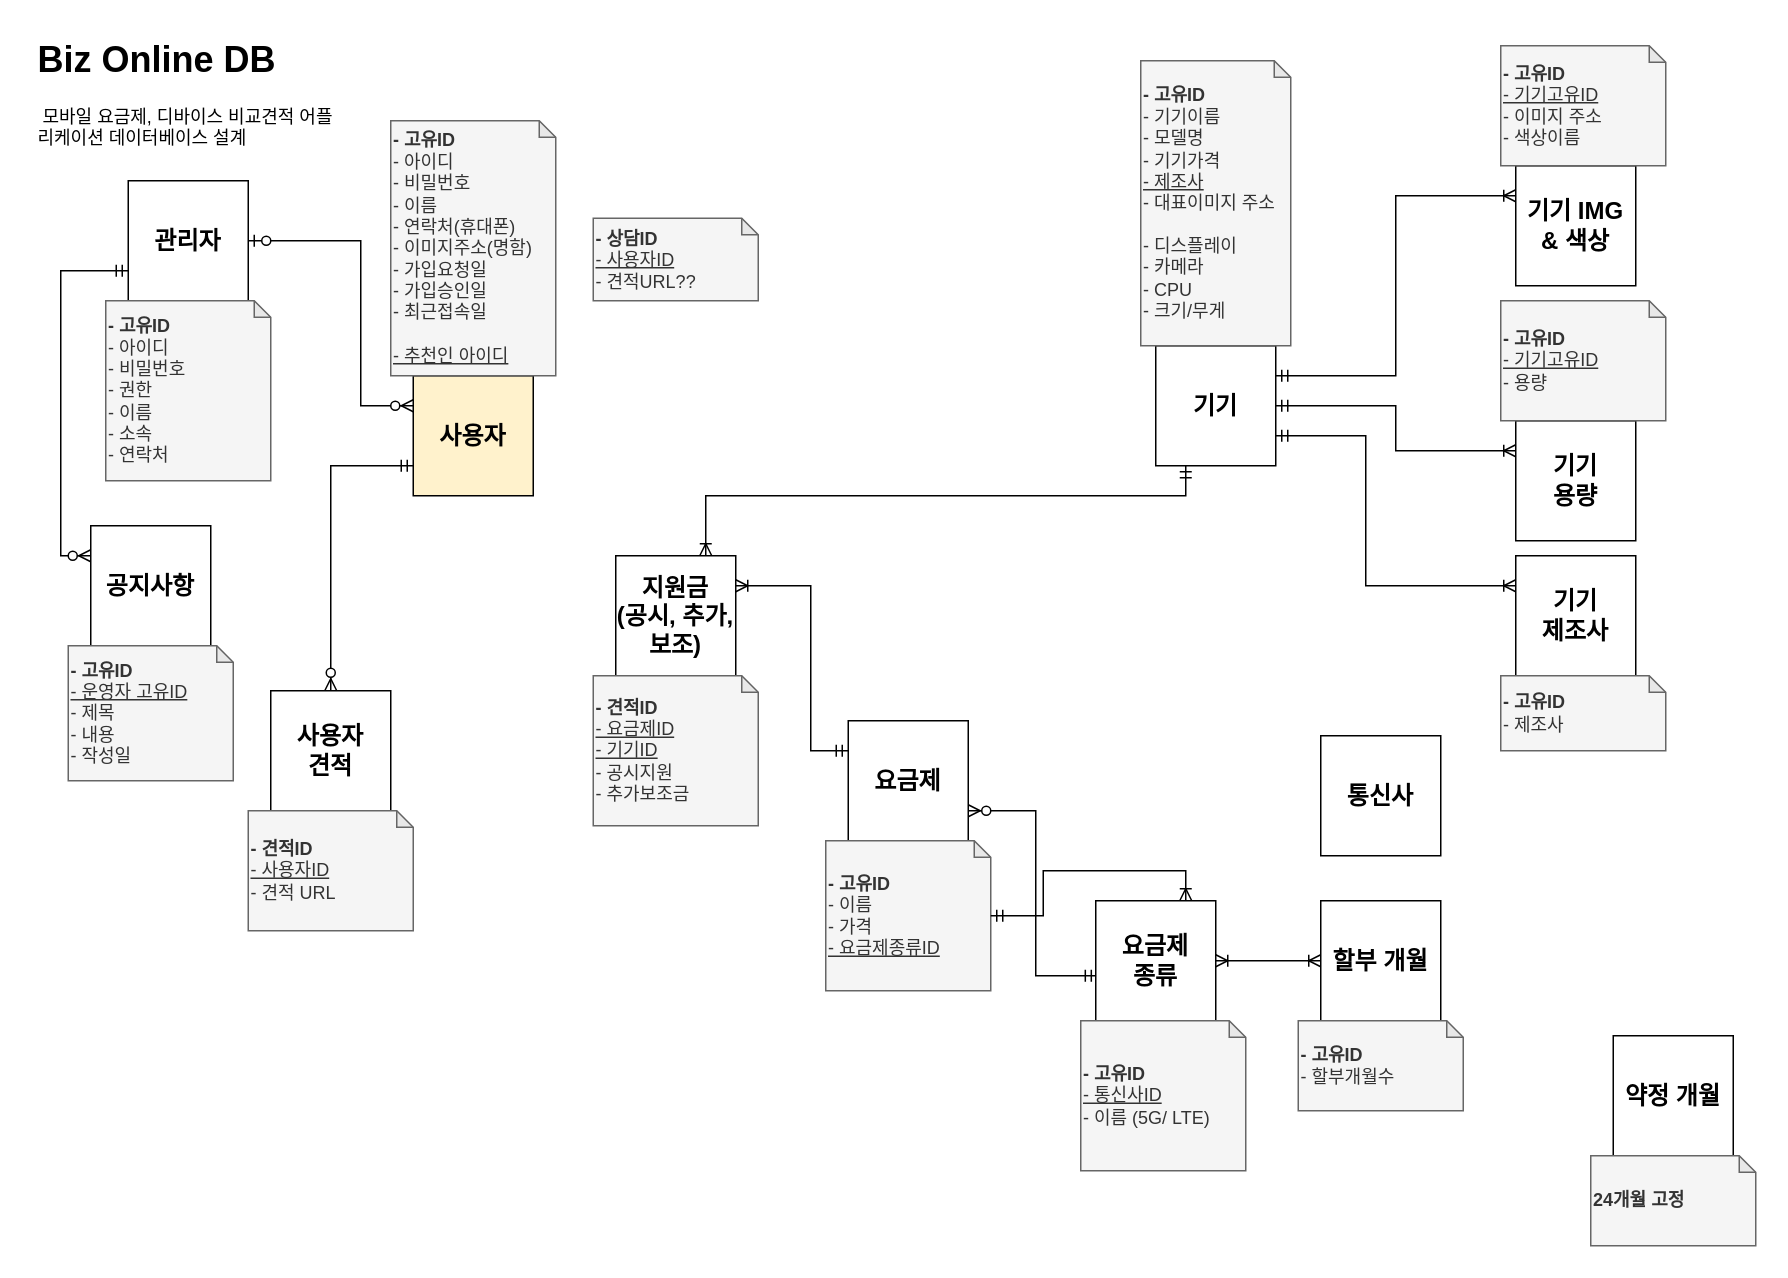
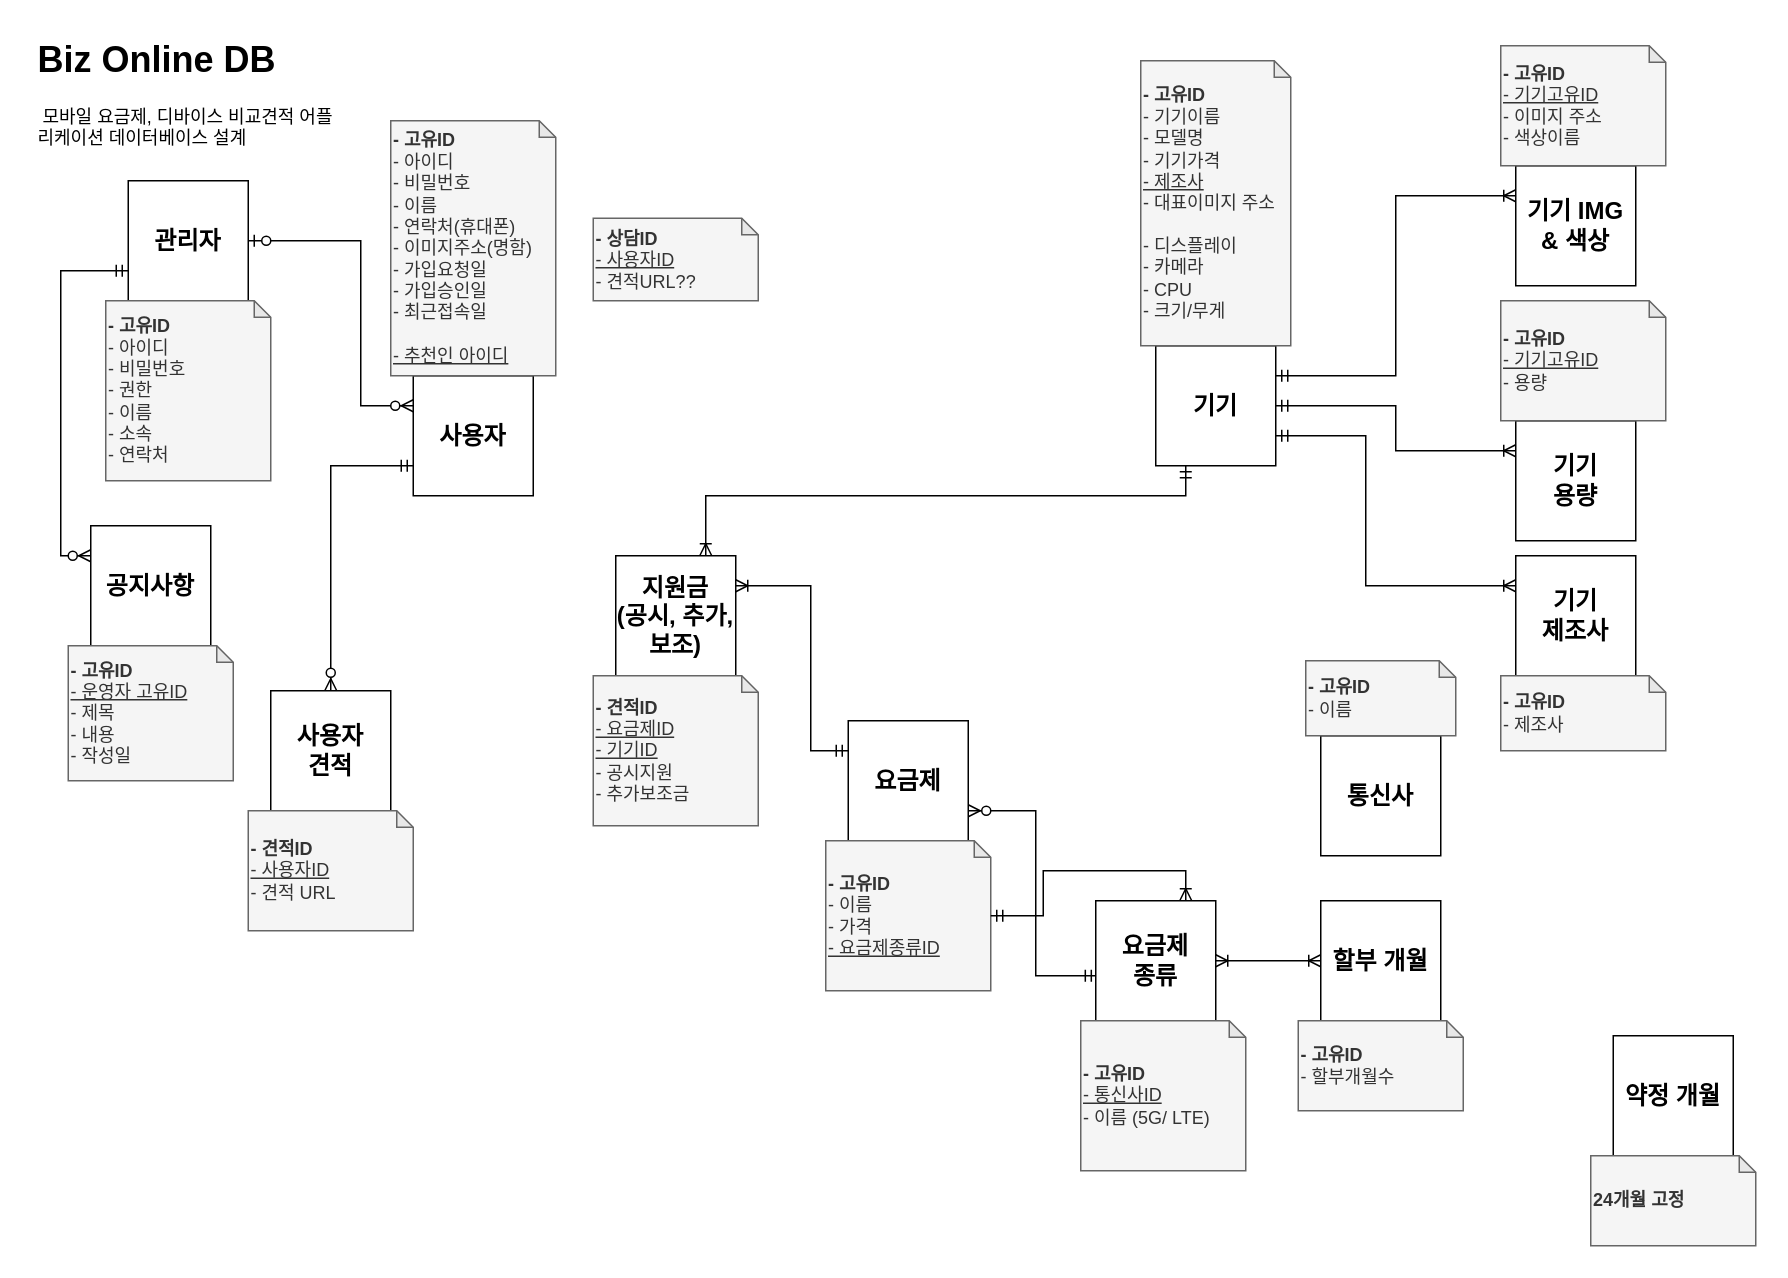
node "사용자": fillcolor #fff2cc -> #ffffff
node "- 고유ID - 이름": added
